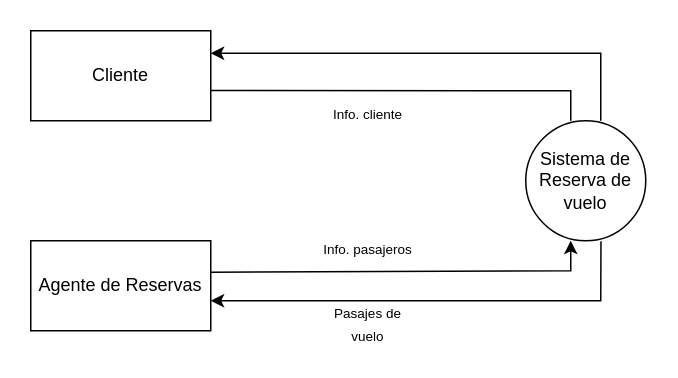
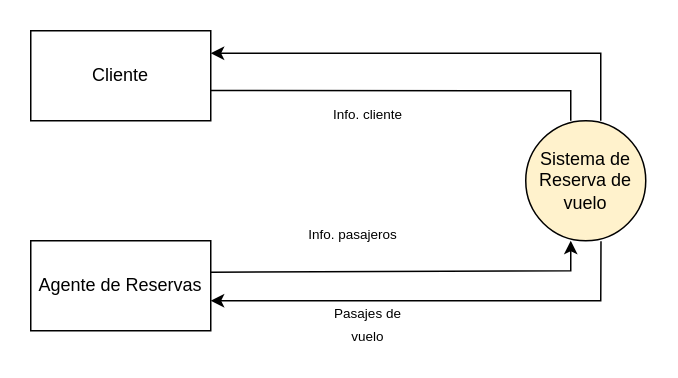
node "Sistema de Reserva de vuelo": fillcolor #ffffff -> #fff2cc
node "Info. pasajeros": moved (368, 248) -> (353, 233)
